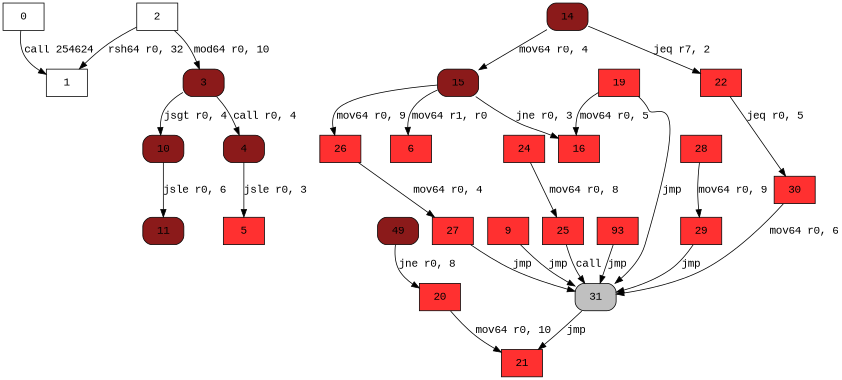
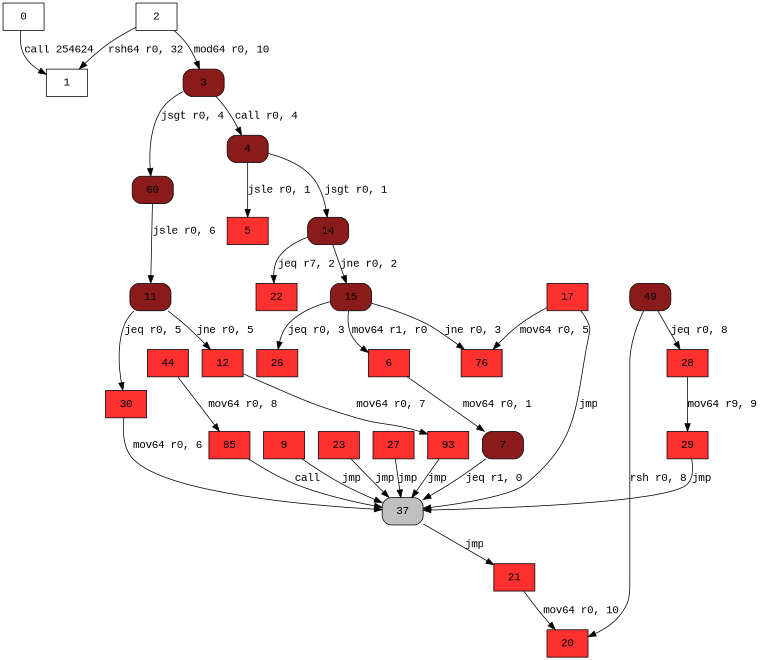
edge "14" -> "15": label "mov64 r0, 4" -> "jne r0, 2"
node "19": label "19" -> "17"
edge "15" -> "26": label "mov64 r0, 9" -> "jeq r0, 3"
edge "22" -> "30": now "11" -> "30"
node "10": label "10" -> "60"
node "24": label "24" -> "44"
node "16": label "16" -> "76"
edge "4" -> "14": added, label "jsgt r0, 1"
edge "26" -> "27": removed, label "mov64 r0, 4"
edge "4" -> "5": label "jsle r0, 3" -> "jsle r0, 1"
edge "28" -> "29": label "mov64 r0, 9" -> "mov64 r9, 9"
node "25": label "25" -> "85"
edge "49" -> "20": label "jne r0, 8" -> "rsh r0, 8"
node "31": label "31" -> "37"
edge "49" -> "28": added, label "jeq r0, 8"
edge "20" -> "21": reversed
node "12": added
node "23": added
node "7": added
